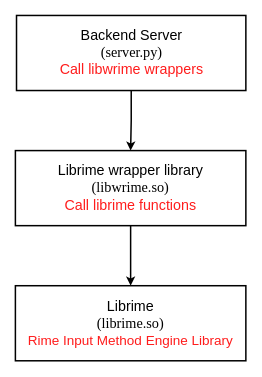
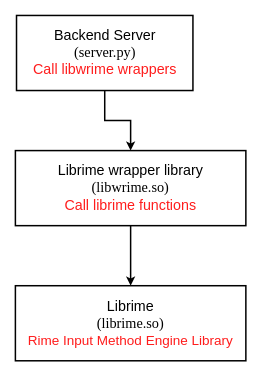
node "Backend Server (server.py) Call libwrime wrappers": size 229x75 -> 176x75
